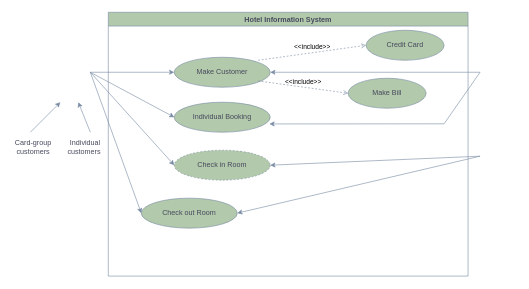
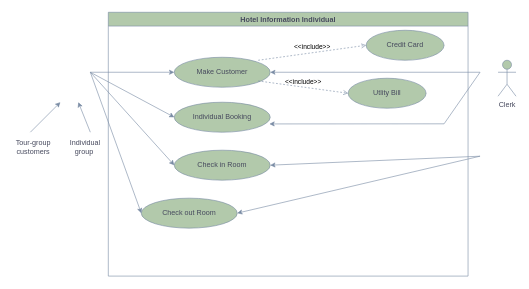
node "Hotel Information System": label "Hotel Information System" -> "Hotel Information Individual"
node "Clerk": added
node "Make Bill": label "Make Bill" -> "Utlity Bill"
node "Card-group customers": label "Card-group customers" -> "Tour-group customers"
node "Individual customers": label "Individual customers" -> "Individual group"
node "Check in Room": style dashed -> solid
